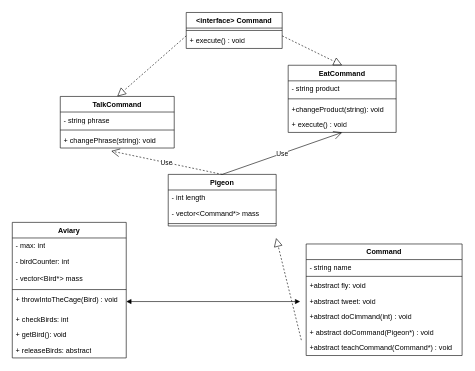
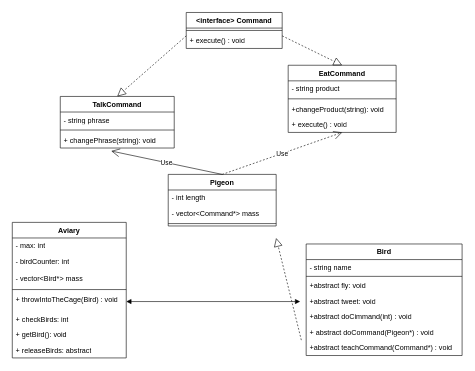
edge "Pigeon" -> "EatCommand": style solid -> dashed
edge "Pigeon" -> "+ changePhrase(string): void": style dashed -> solid
node "Command": label "Command" -> "Bird"
